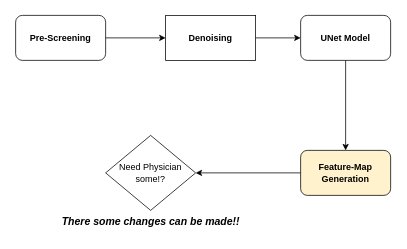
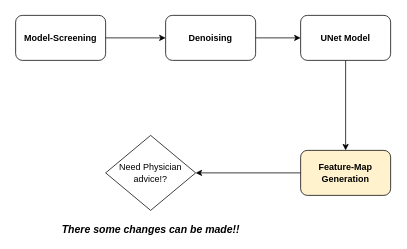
node "Pre-Screening": label "Pre-Screening" -> "Model-Screening"
node "Denoising": shape rectangle -> rounded rectangle
node "Need Physician some!?": label "Need Physician some!?" -> "Need Physician advice!?"
node "There some changes can be made!!": moved (150, 222) -> (150, 229)
